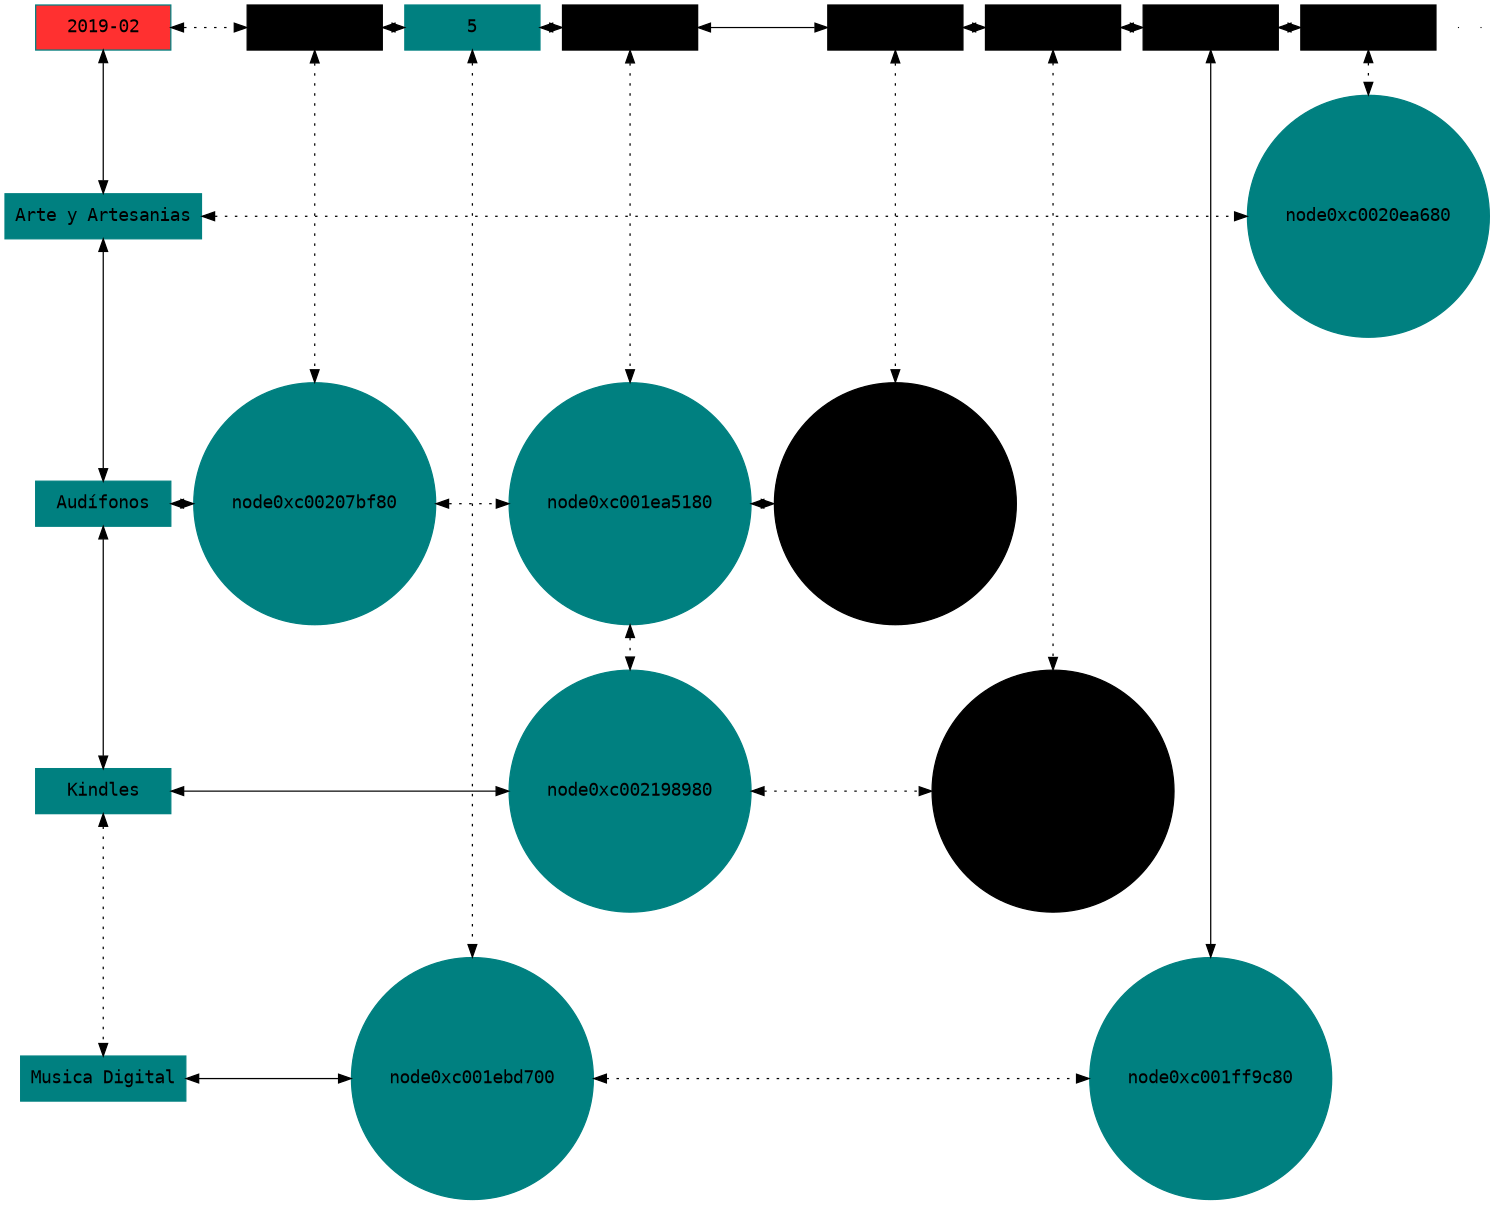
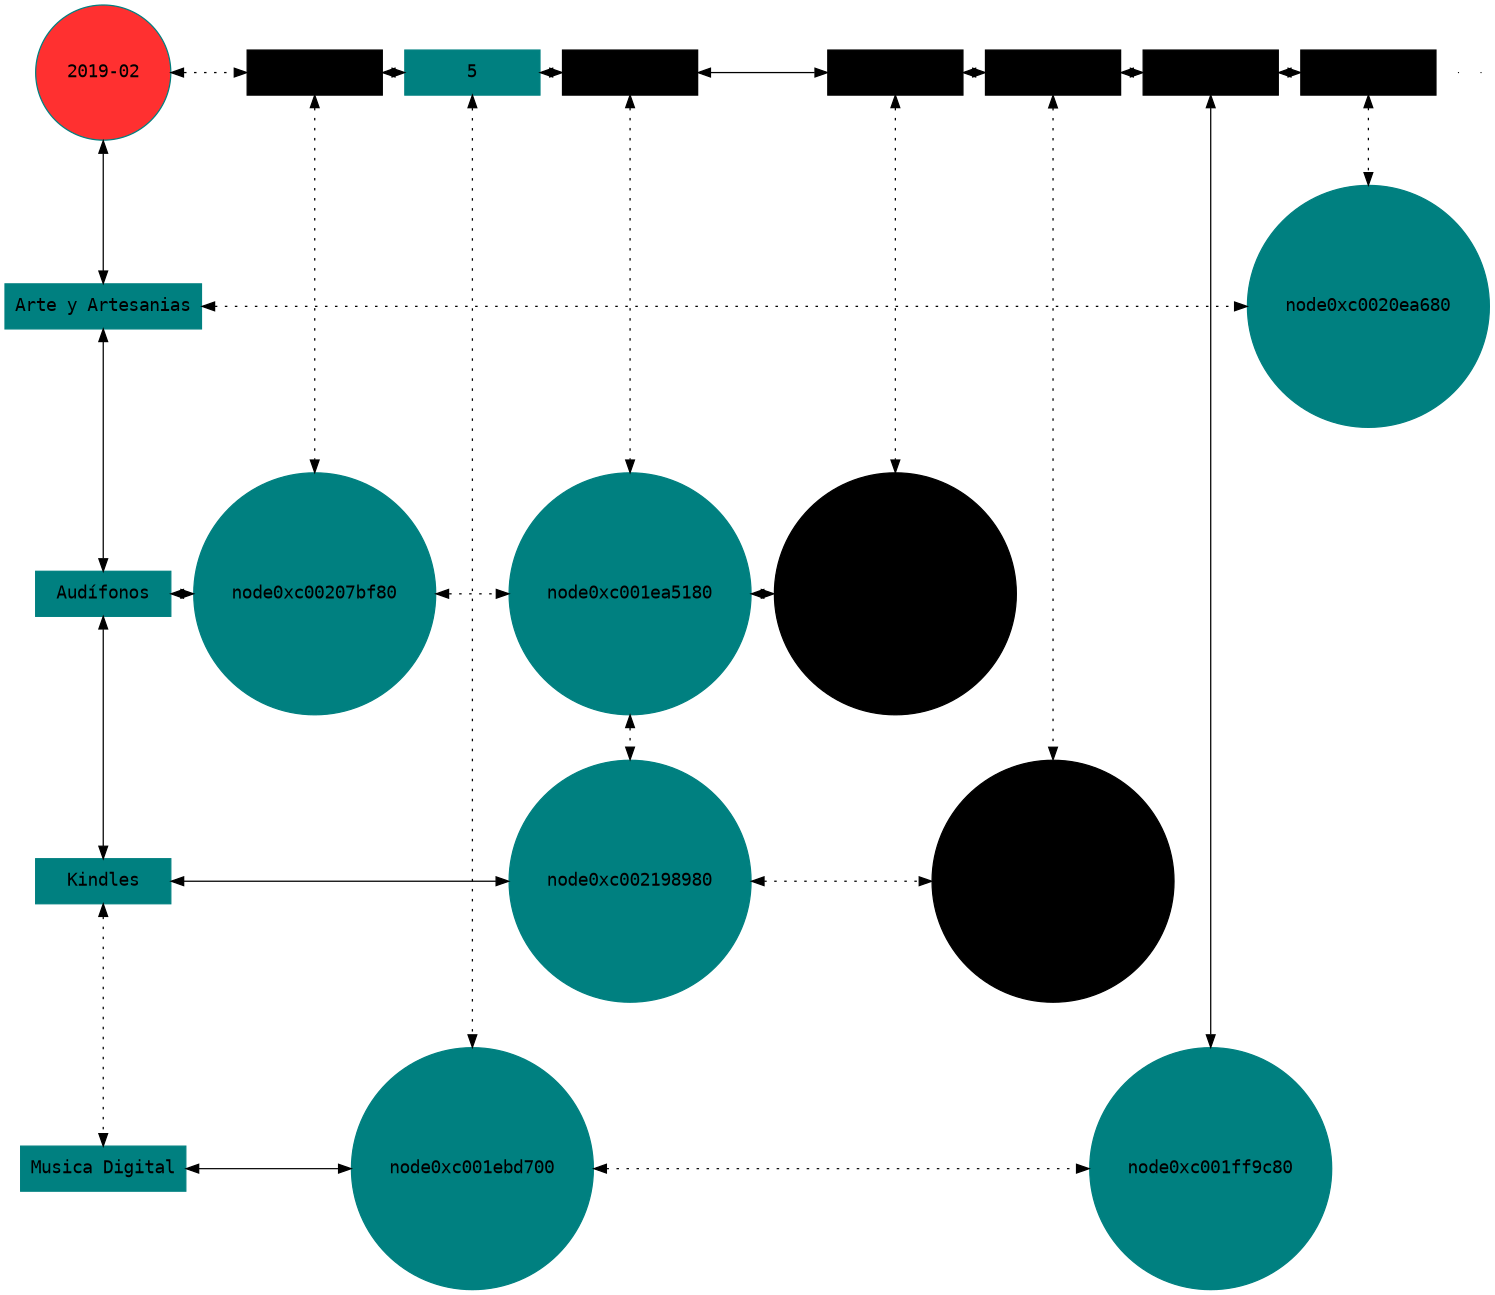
node "2019-02": shape box -> circle
